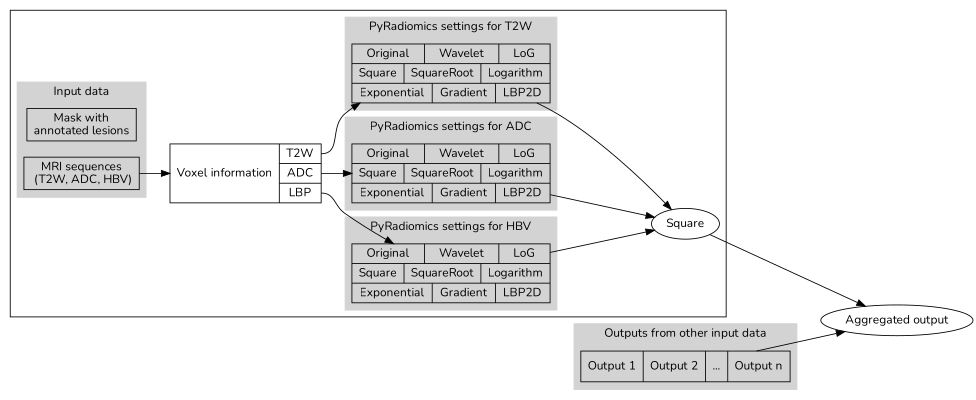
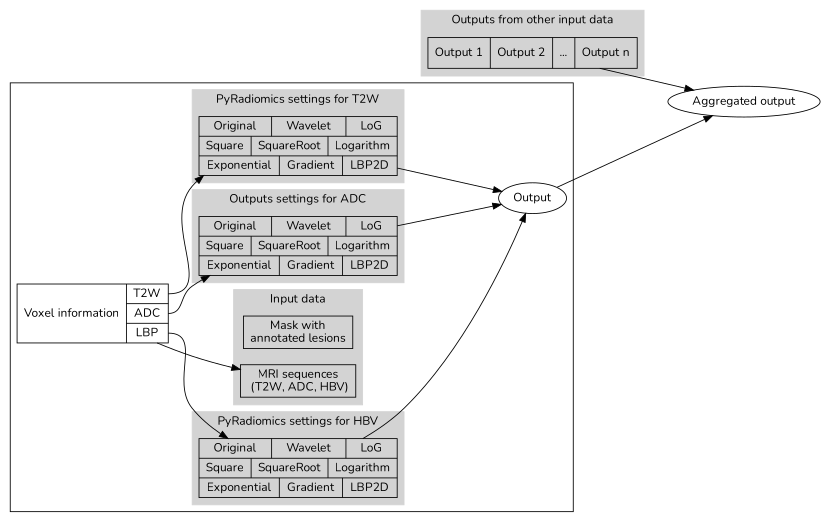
cluster "PyRadiomics settings for ADC": label "PyRadiomics settings for ADC" -> "Outputs settings for ADC"
edge "MRI sequences (T2W, ADC, HBV)" -> "Voxel information": reversed
node "Square": label "Square" -> "Output"
